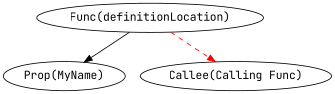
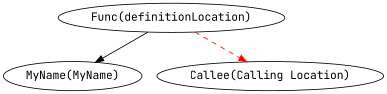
node "Prop(MyName)": label "Prop(MyName)" -> "MyName(MyName)"
node "Callee(Calling Func)": label "Callee(Calling Func)" -> "Callee(Calling Location)"
